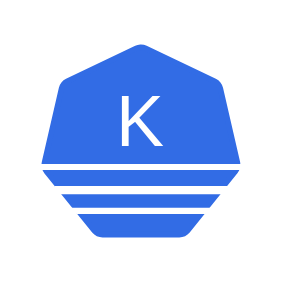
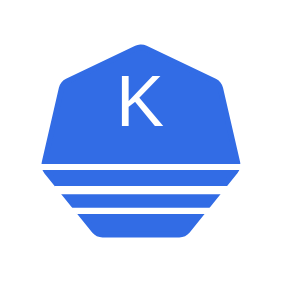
node "K": moved (141, 121) -> (141, 101)
